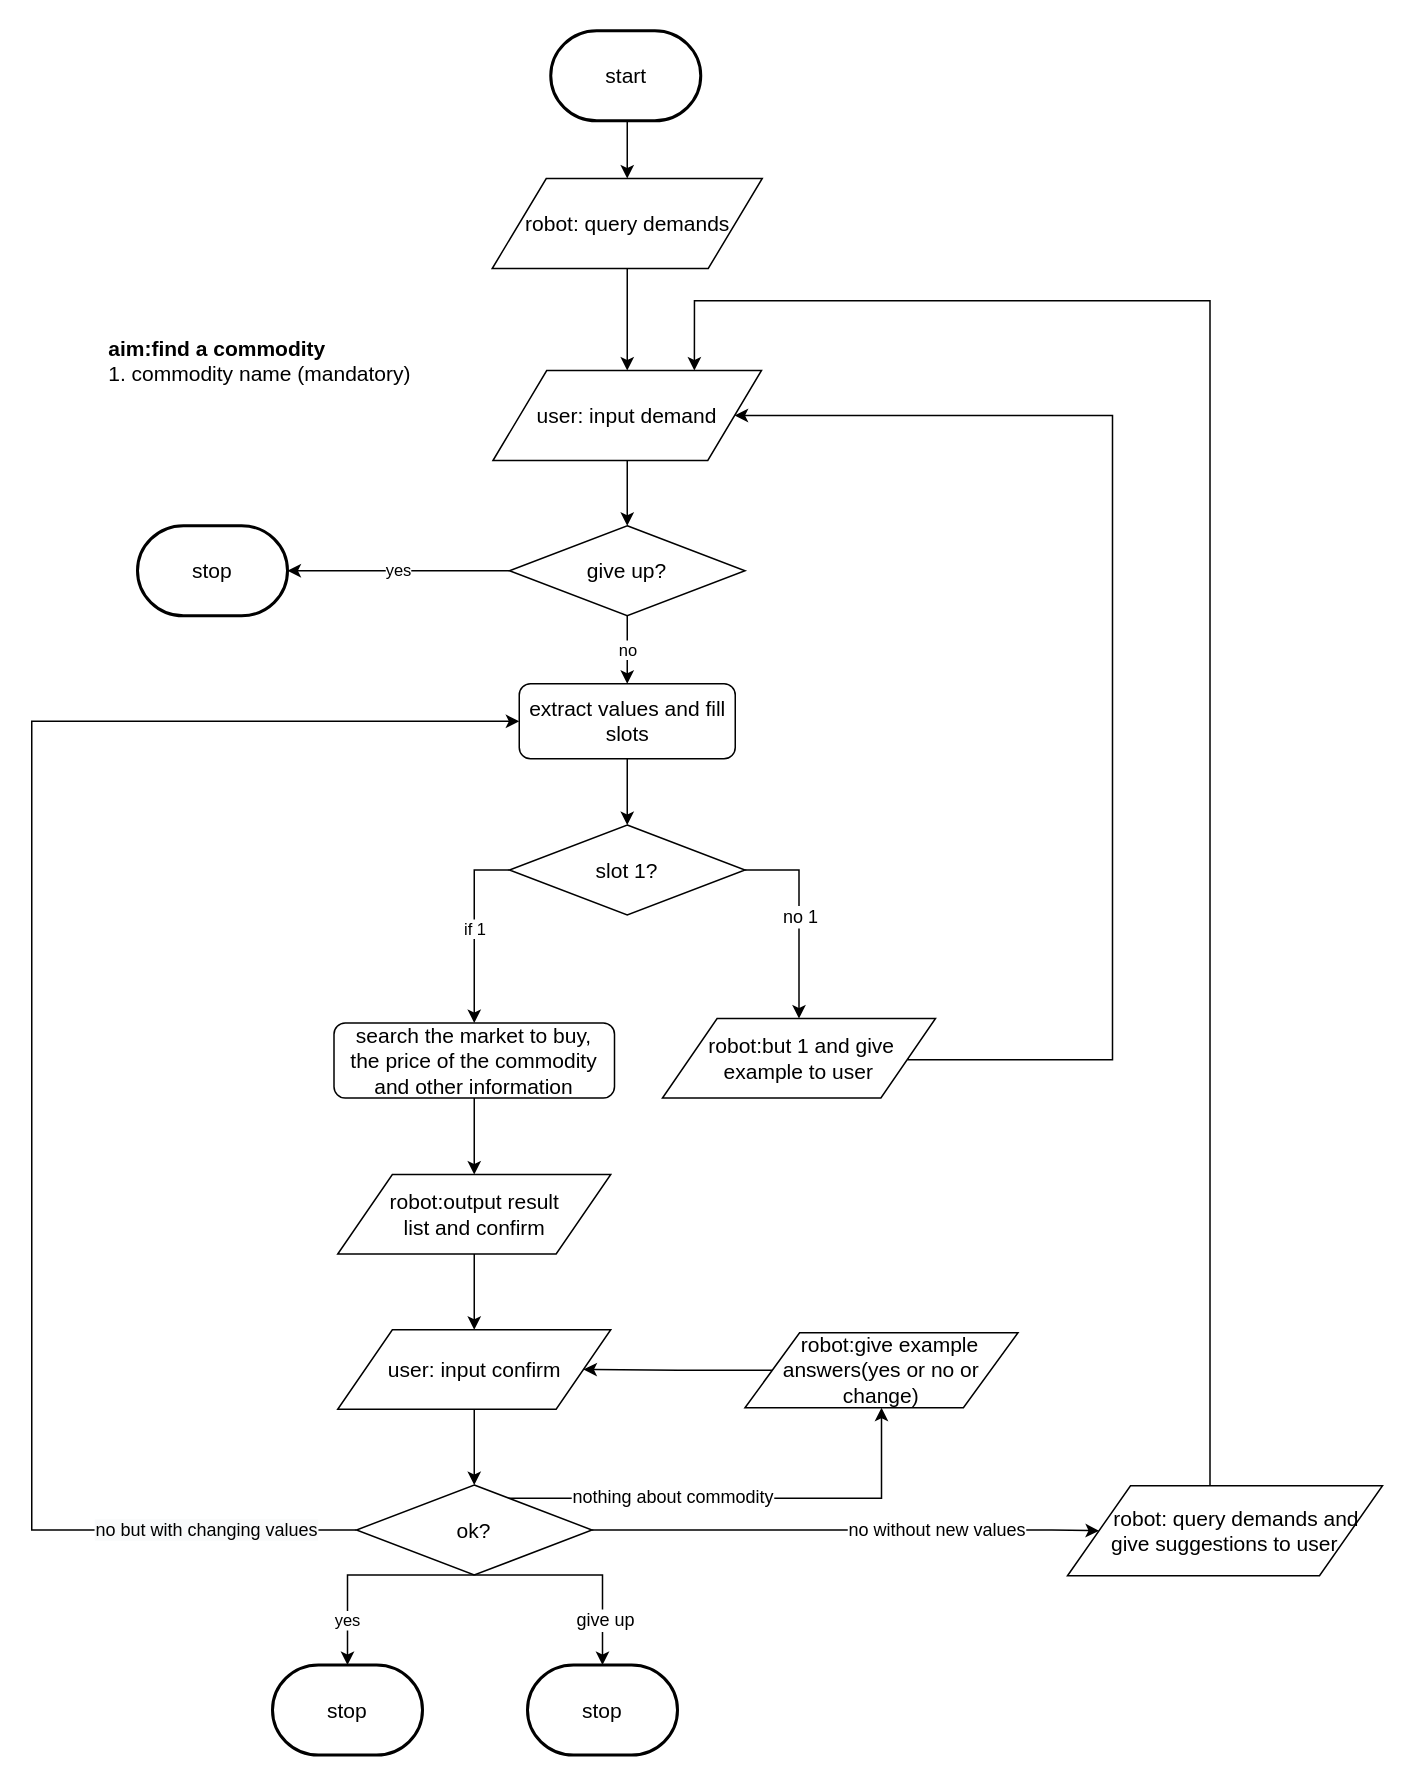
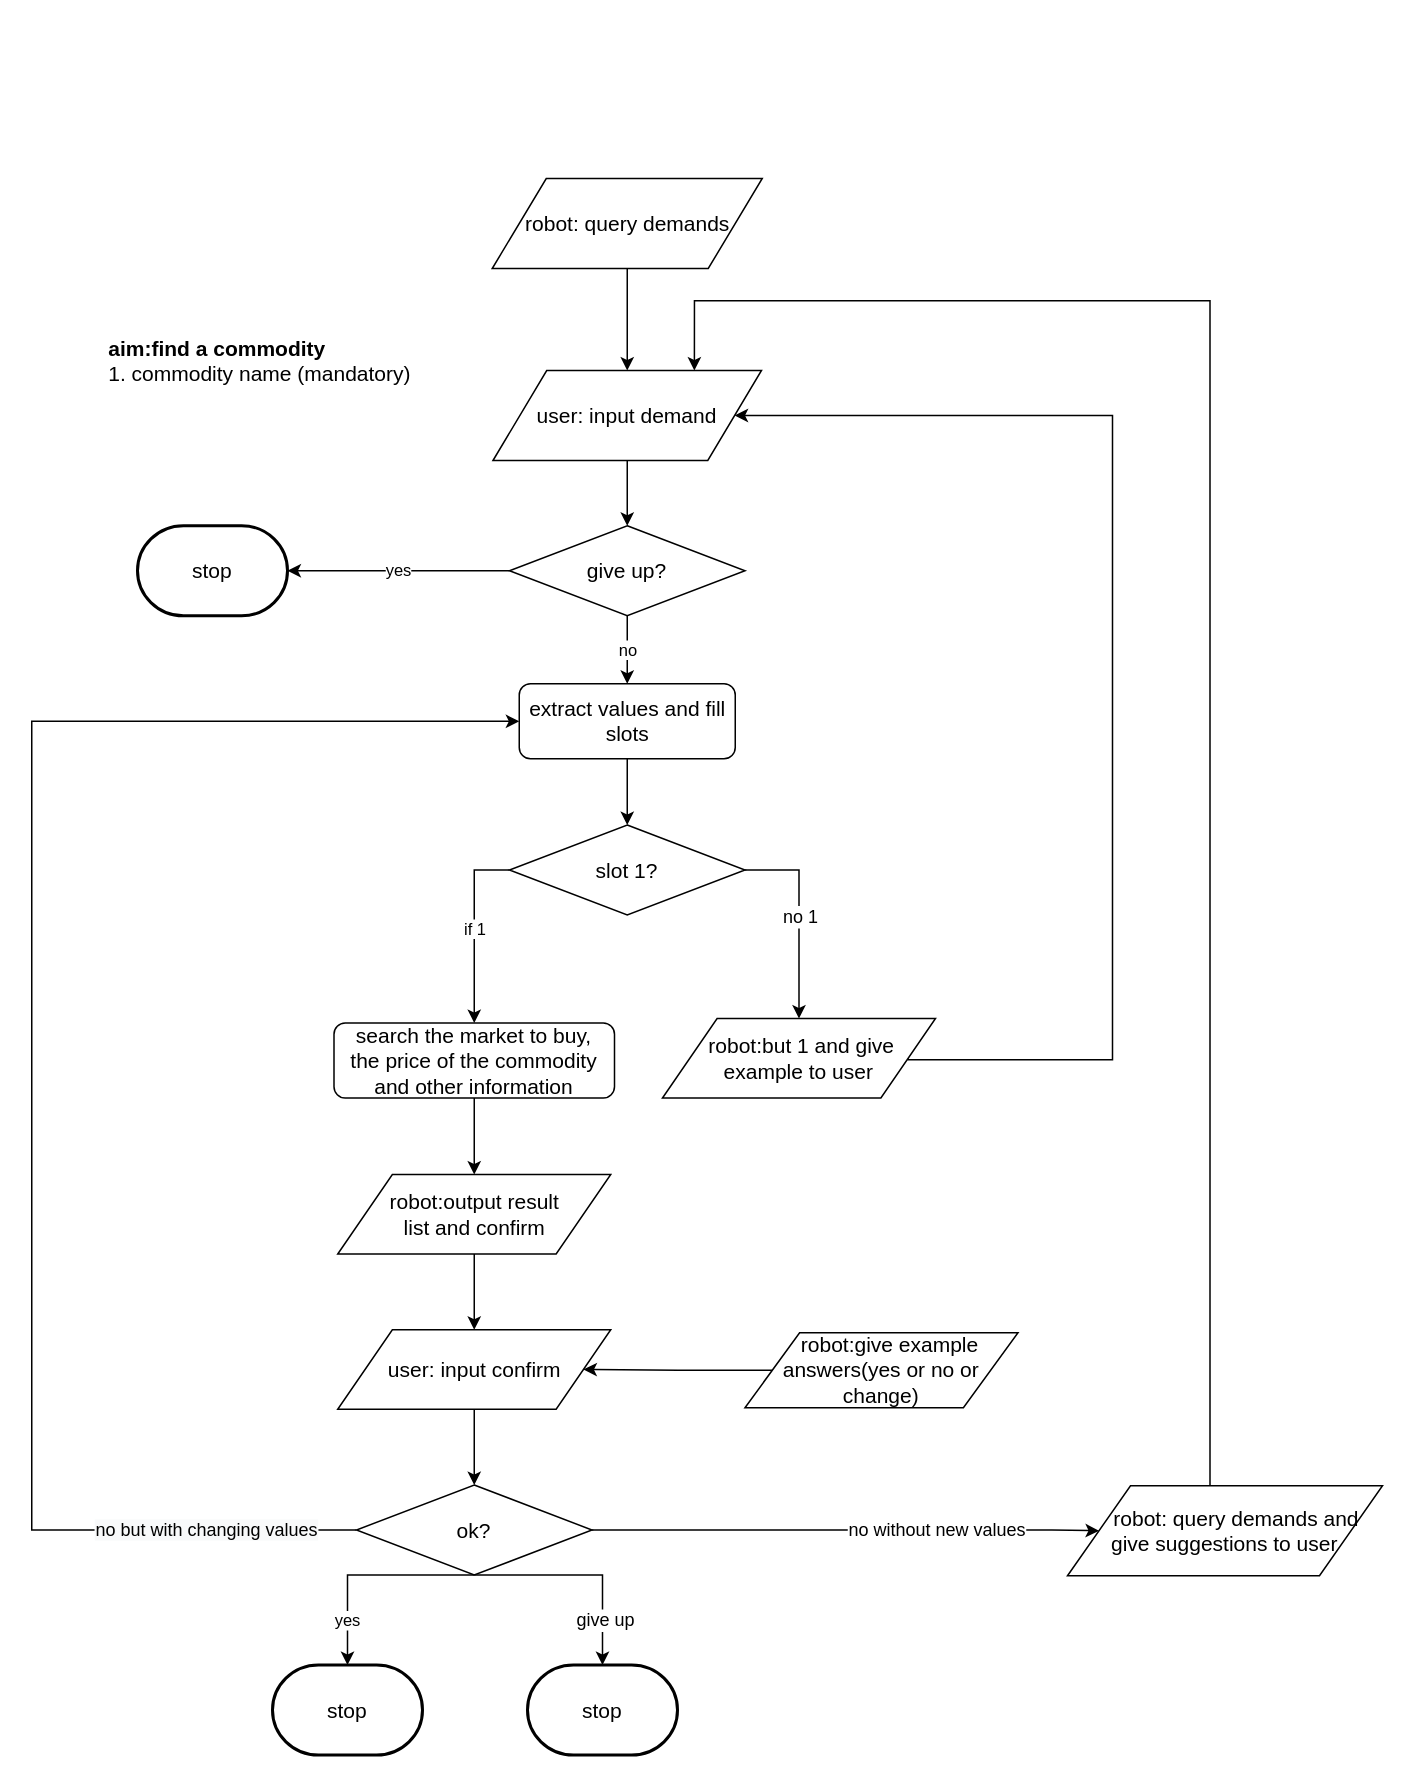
node "start": removed
edge "start" -> "robot: query demands": removed
edge "ok?" -> "robot:give example answers(yes or no or change)": removed, label "nothing about commodity"
